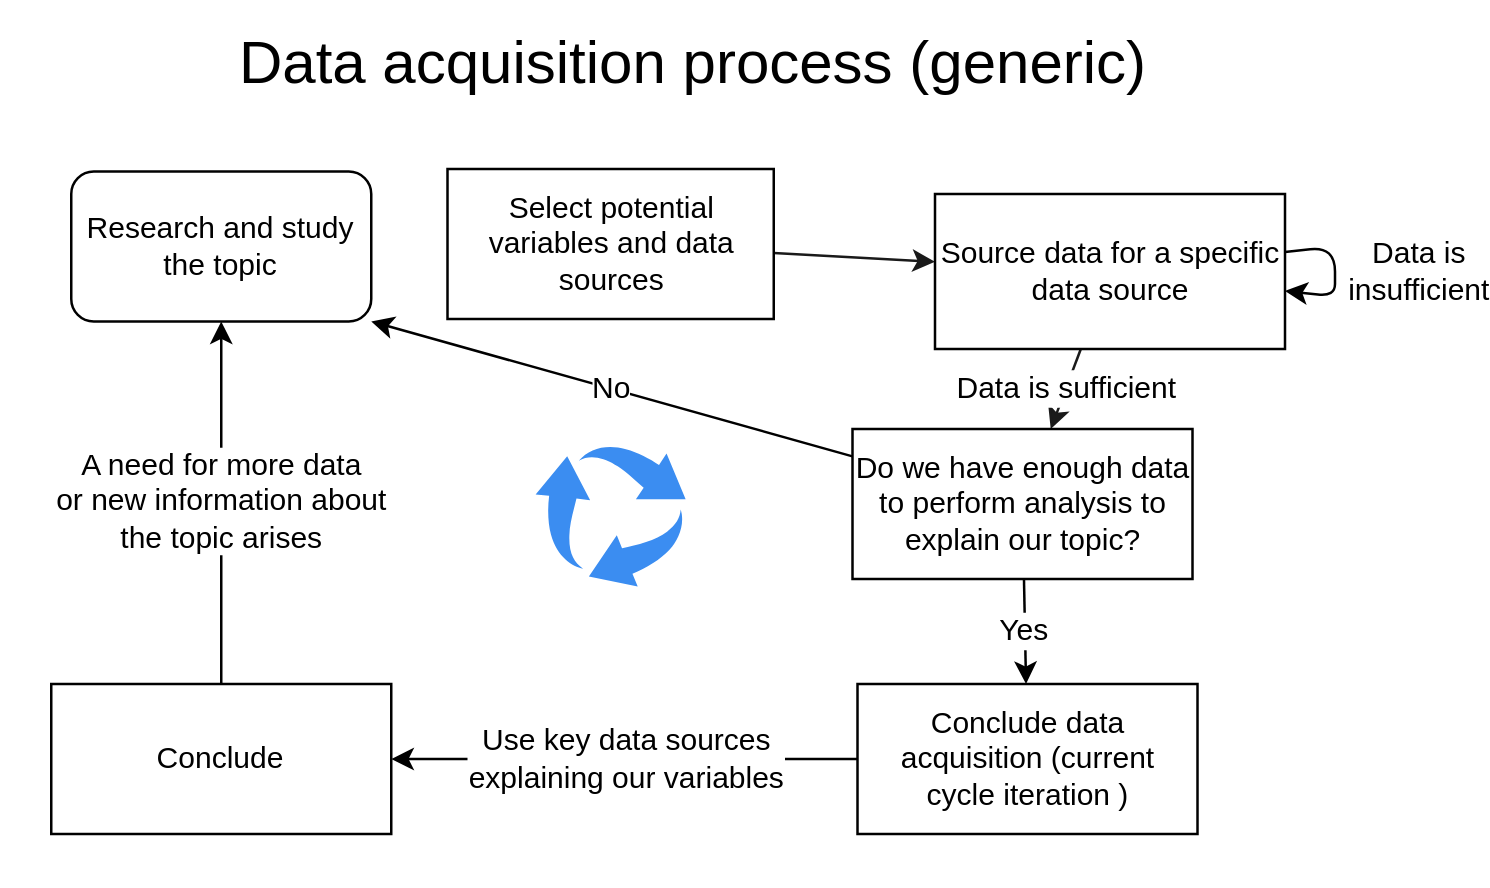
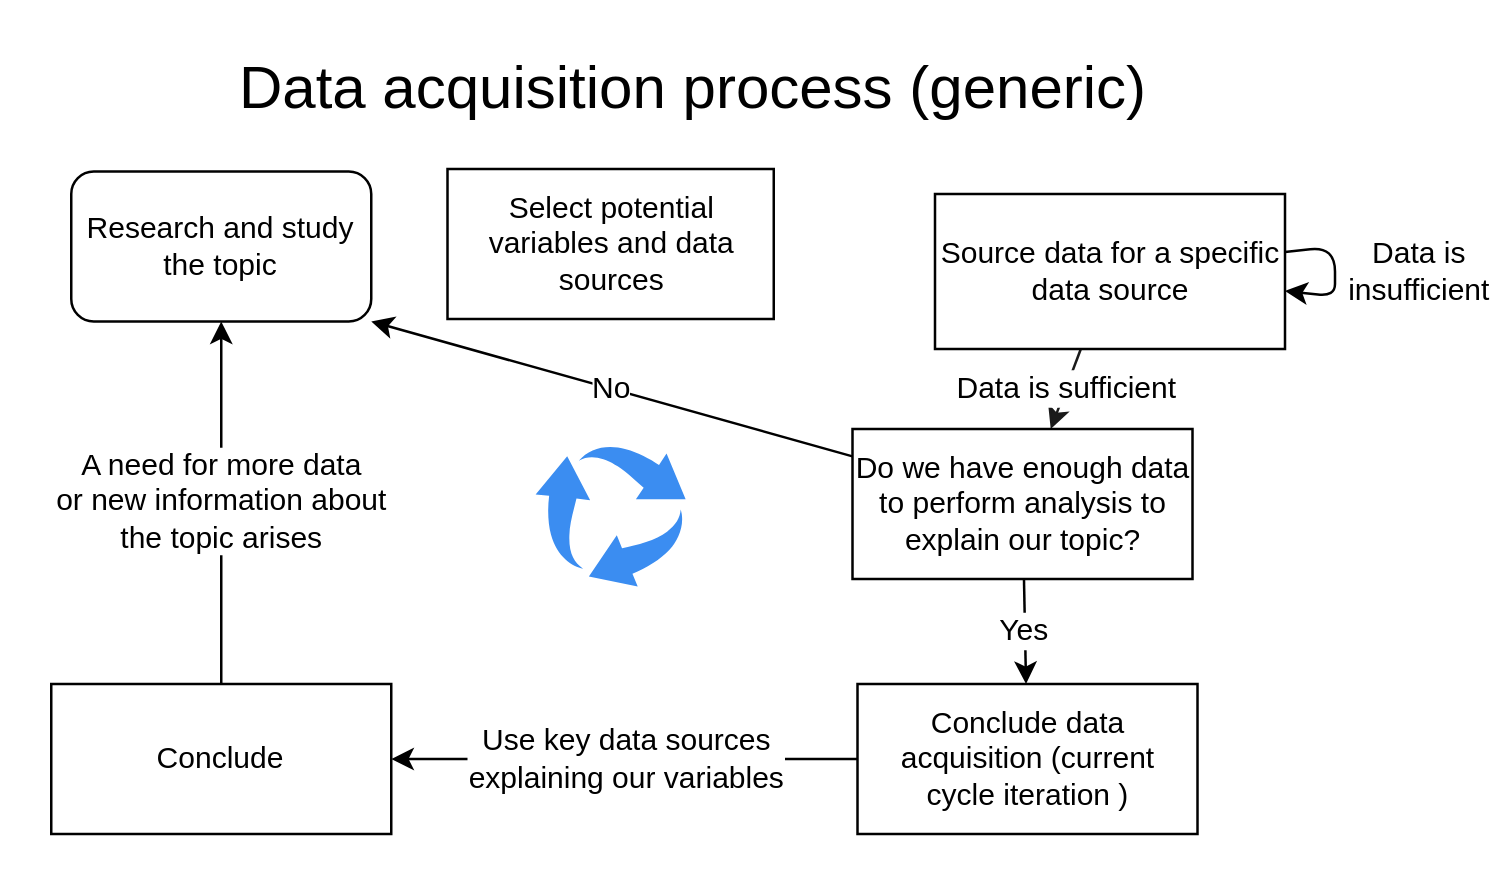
node "Data acquisition process (generic)": moved (694, 64) -> (694, 89)
edge "Select potential variables and data sources" -> "Source data for a specific data source": removed
